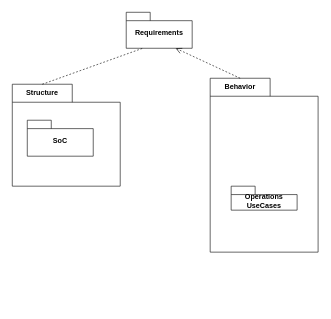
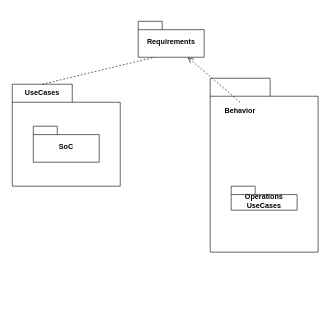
node "Requirements": moved (159, 30) -> (171, 39)
node "Behavior": moved (240, 87) -> (240, 111)
node "Structure": label "Structure" -> "UseCases"
node "SoC": moved (60, 138) -> (66, 144)
